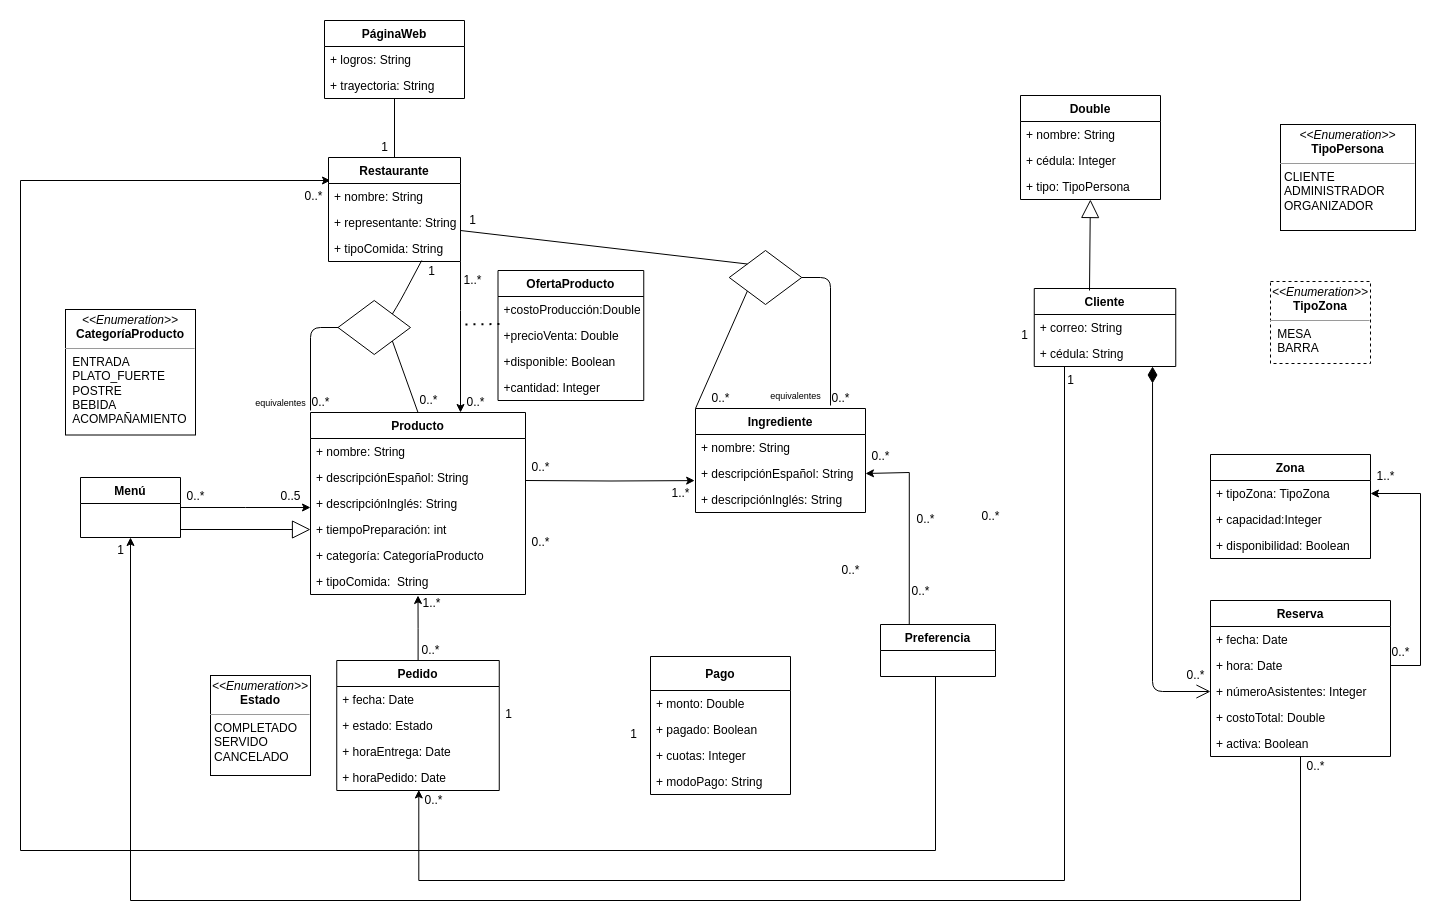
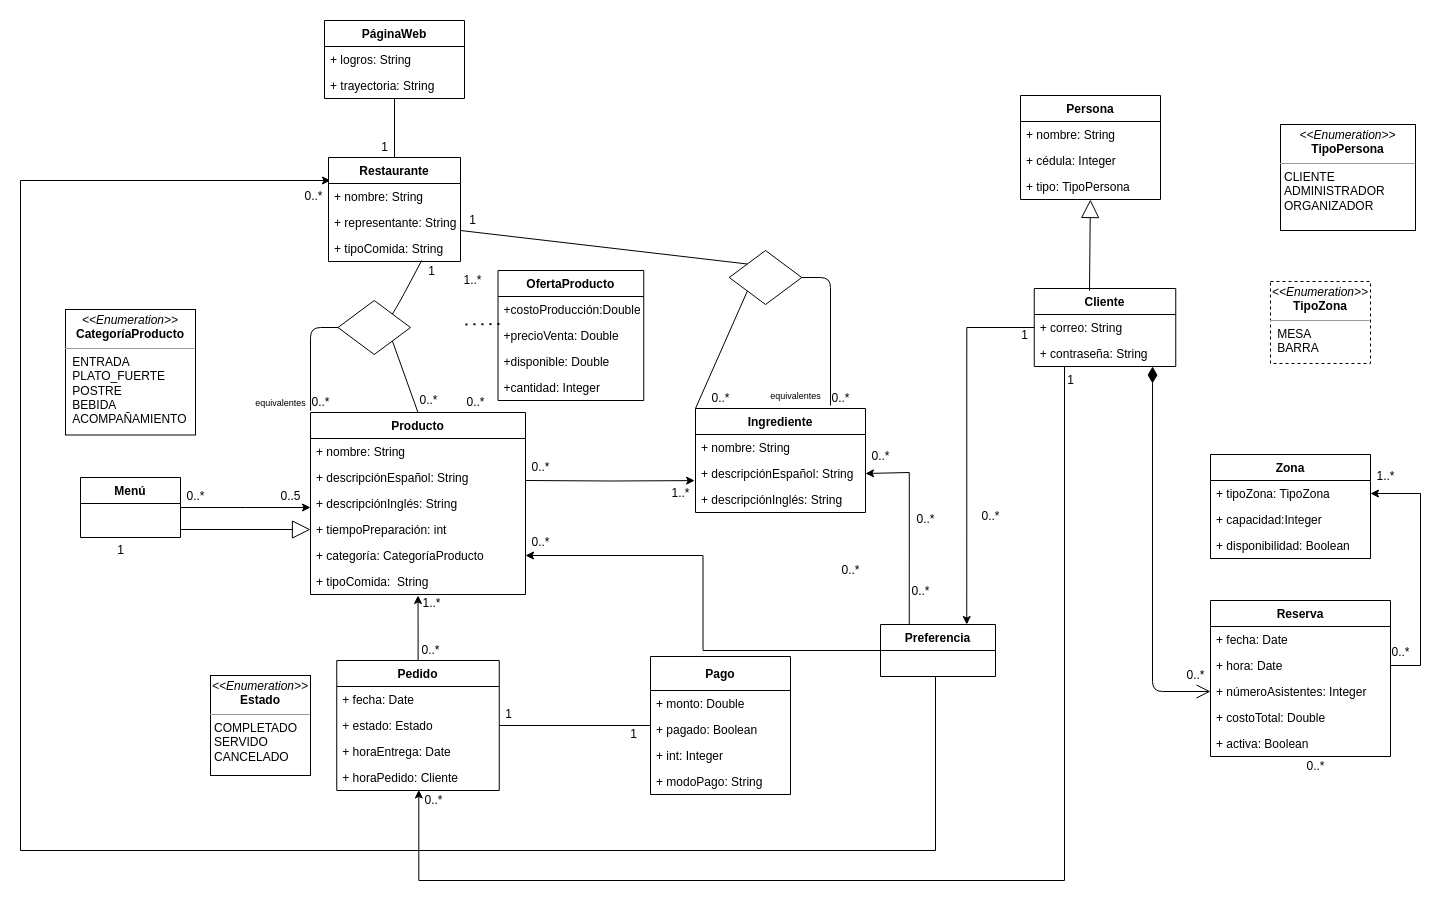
node "Double": label "Double" -> "Persona"
edge "Restaurante" -> "Producto": removed
node "+ cédula: String": label "+ cédula: String" -> "+ contraseña: String"
node "+disponible: Boolean": label "+disponible: Boolean" -> "+disponible: Double"
edge "Cliente" -> "Preferencia": added
edge "Preferencia" -> "+ categoría: CategoríaProducto": added
edge "+ estado: Estado" -- "Pago": added
node "+ cuotas: Integer": label "+ cuotas: Integer" -> "+ int: Integer"
node "+ horaPedido: Date": label "+ horaPedido: Date" -> "+ horaPedido: Cliente"
edge "+ activa: Boolean" -> "Menú": removed
